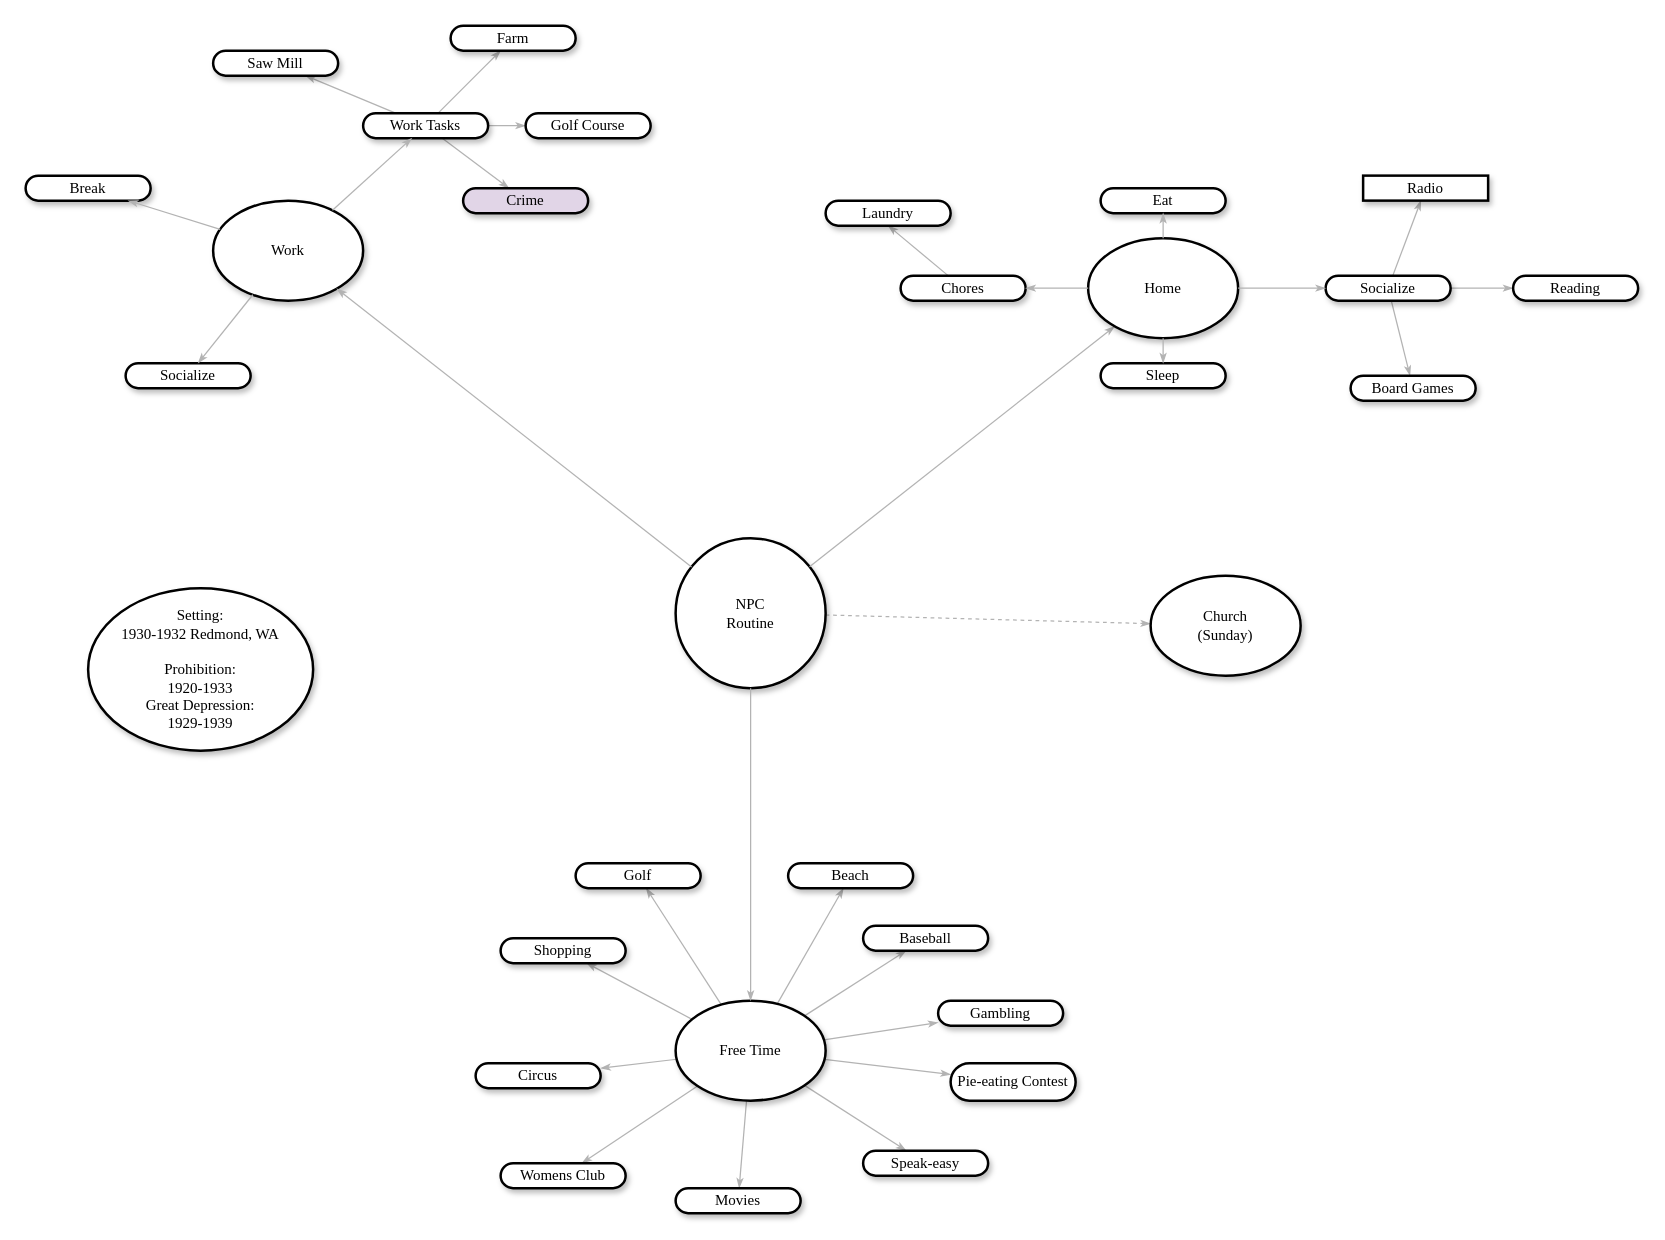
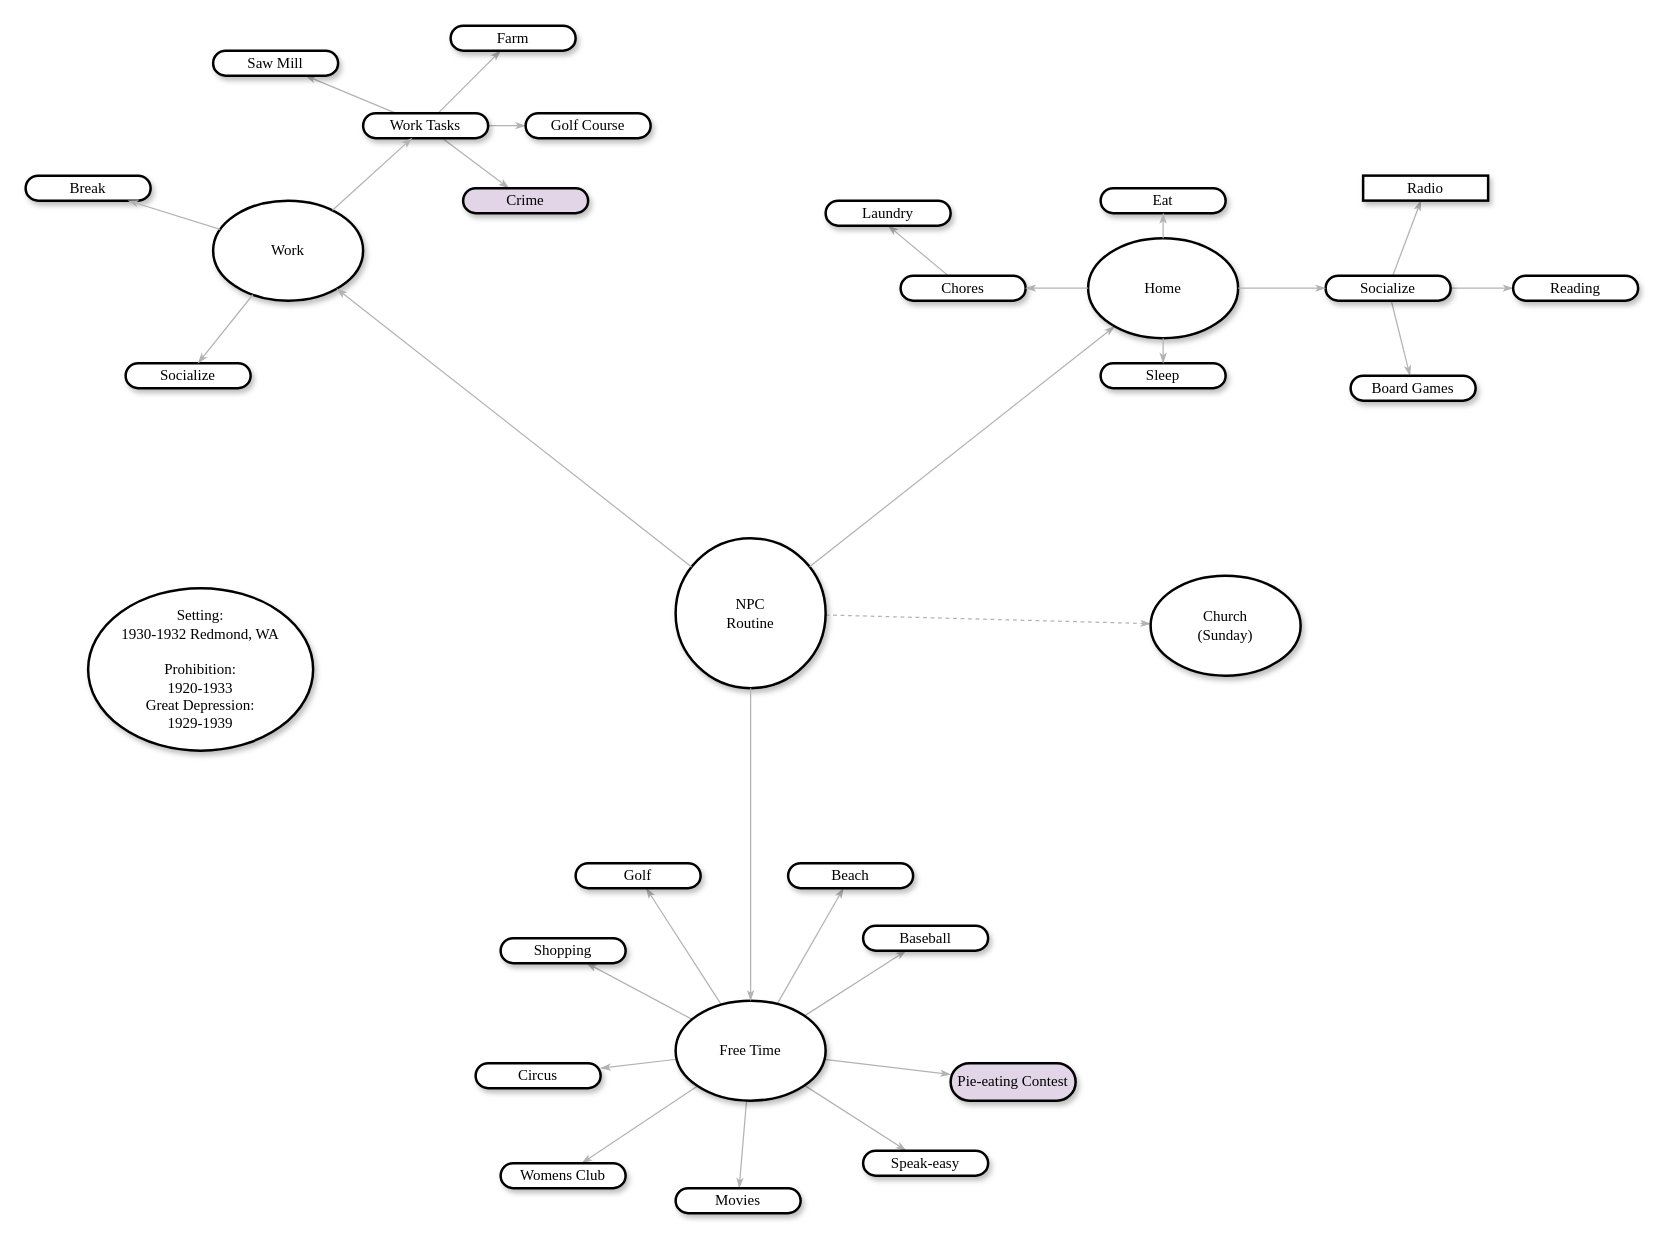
node "Gambling": removed
edge "Free Time" -> "Gambling": removed
node "Pie-eating Contest": fillcolor #ffffff -> #e1d5e7
